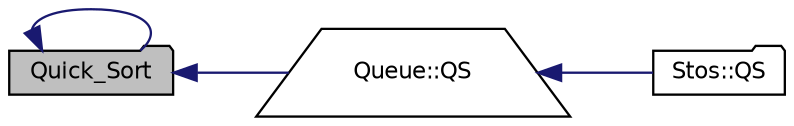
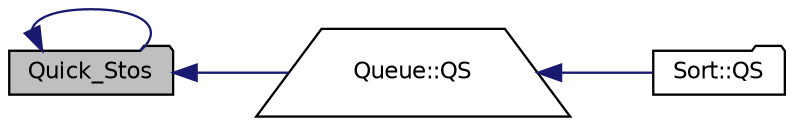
node "Quick_Sort": label "Quick_Sort" -> "Quick_Stos"
node "Stos::QS": label "Stos::QS" -> "Sort::QS"
